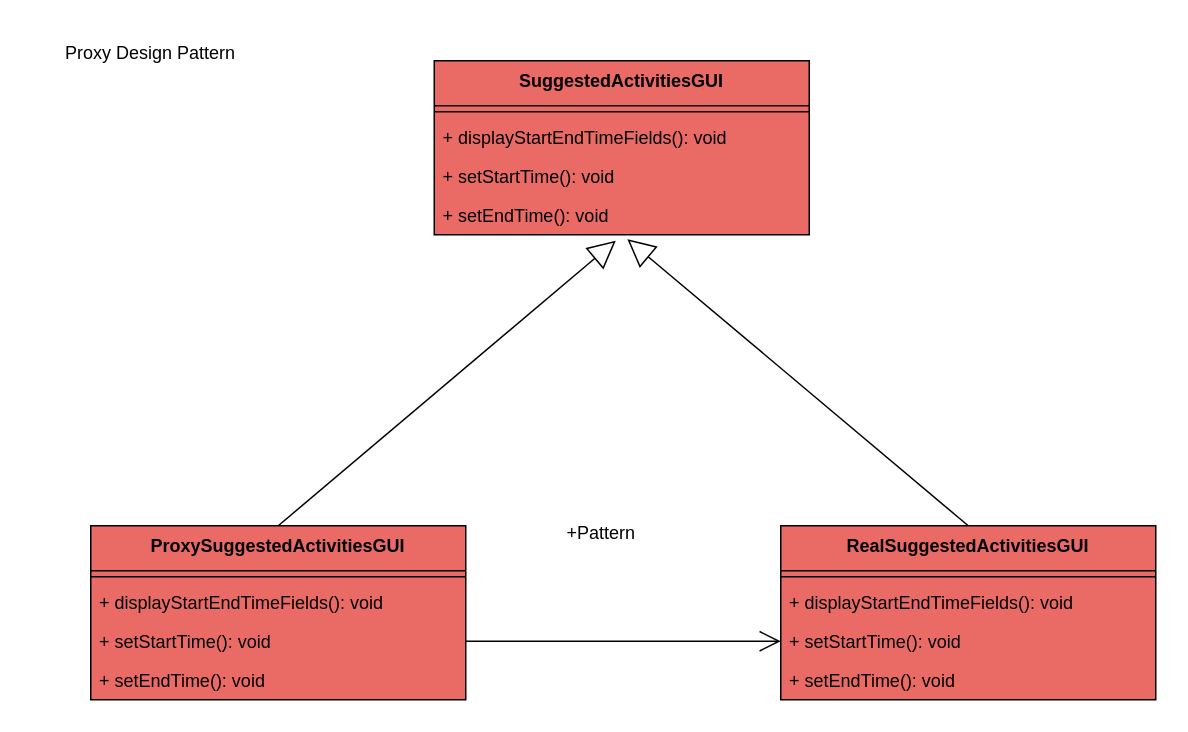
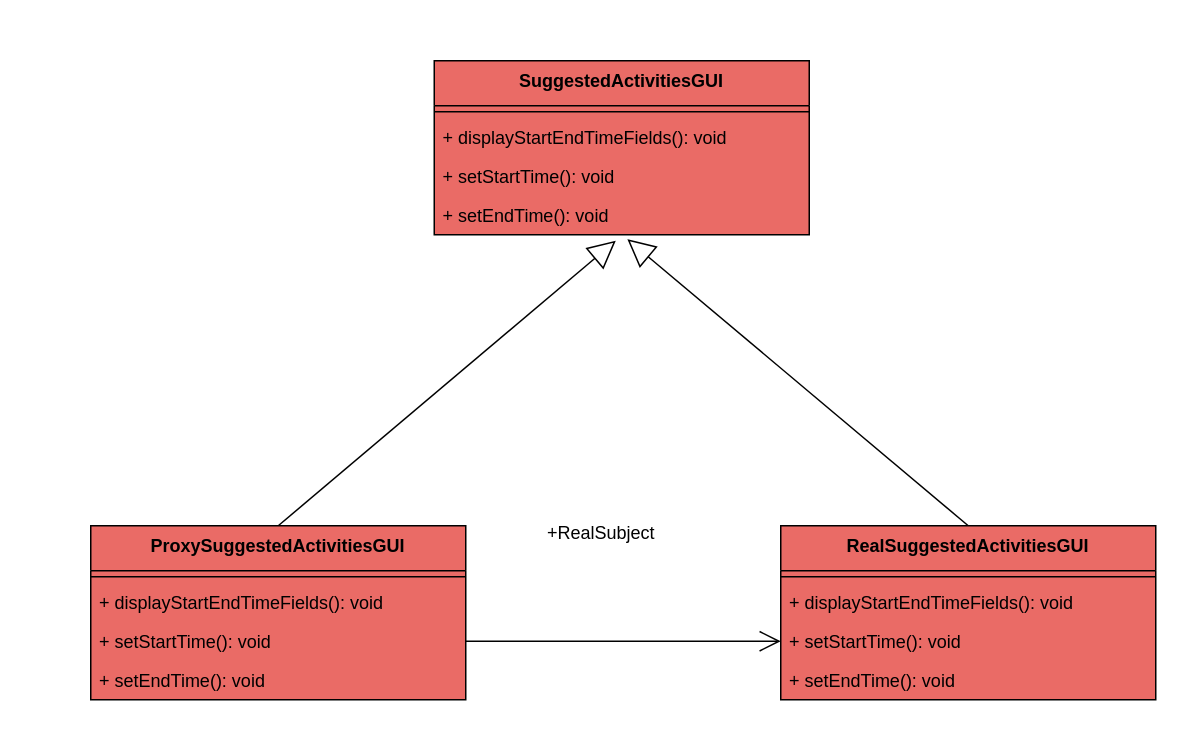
node "Proxy Design Pattern": removed
node "+Pattern": label "+Pattern" -> "+RealSubject"
